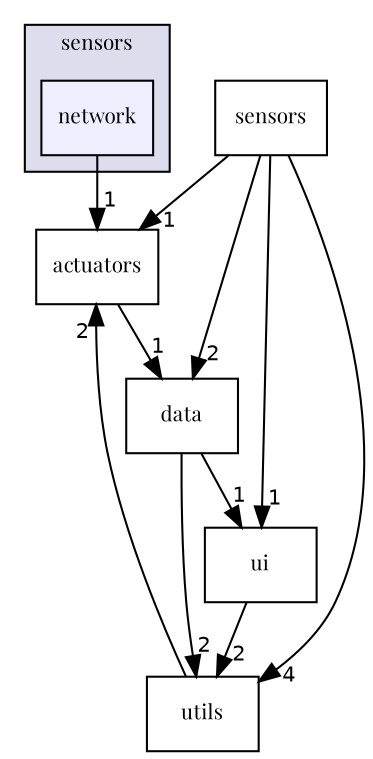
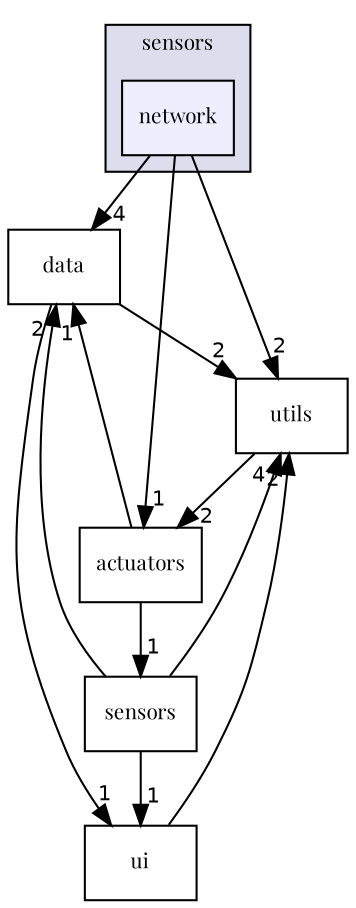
edge "network" -> "data": added
edge "sensors" -> "actuators": reversed
edge "network" -> "utils": added
